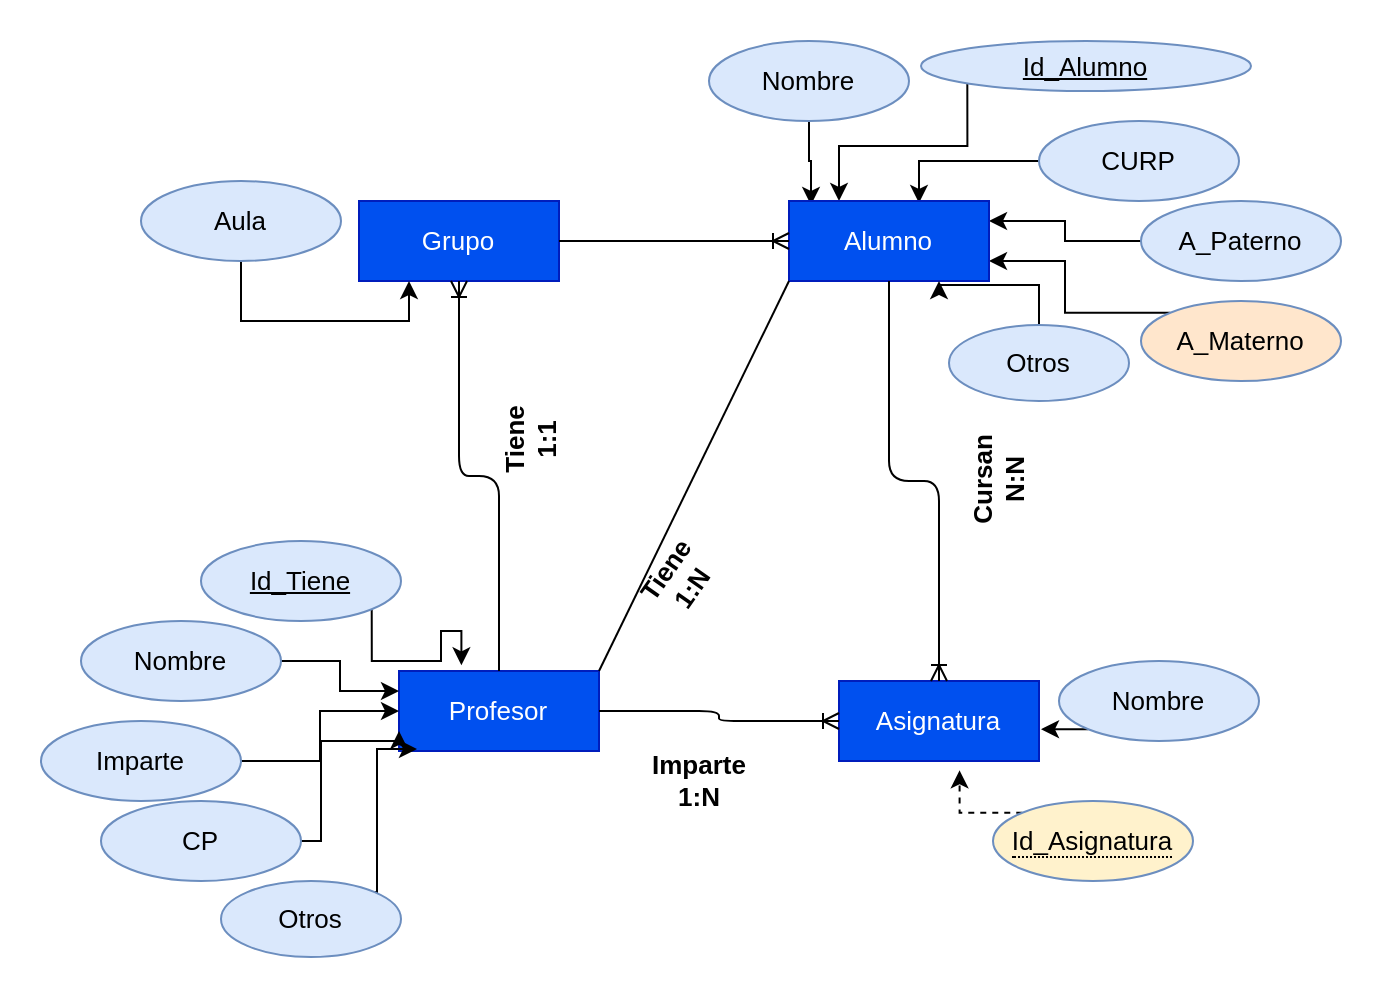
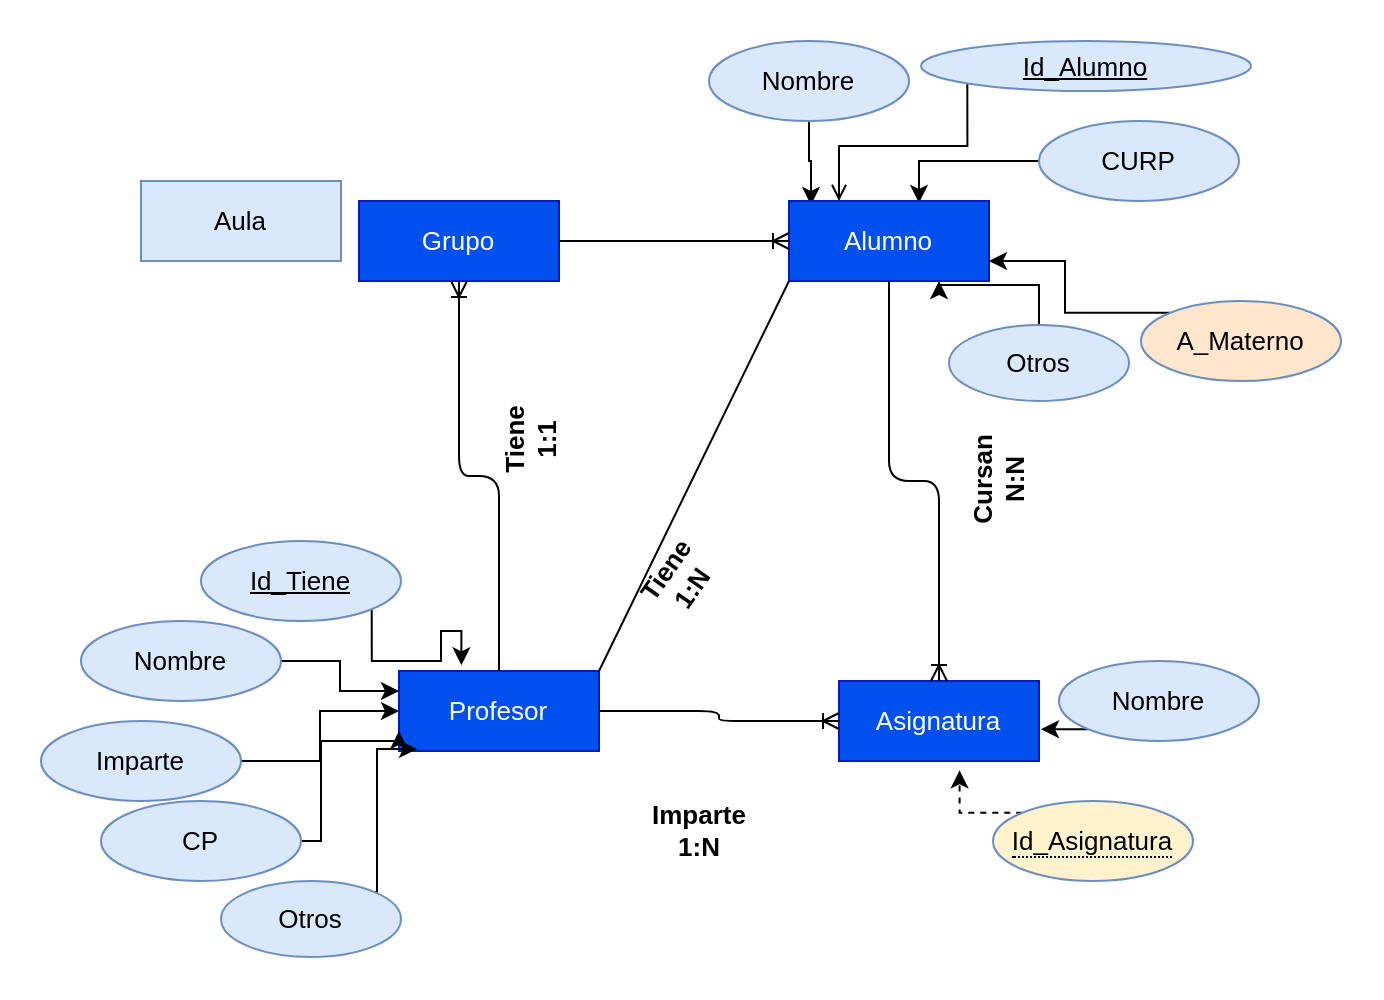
edge "Id_Alumno" -> "Alumno": arrowhead classic -> open
node "Aula": shape ellipse -> rectangle
edge "A_Paterno" -> "Alumno": removed
node "A_Paterno": removed
edge "Aula" -> "Grupo": removed
node "Imparte 1:N": moved (698, 781) -> (698, 831)
